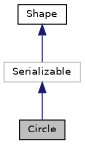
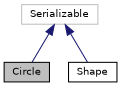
edge "Serializable" -> "Shape": reversed
